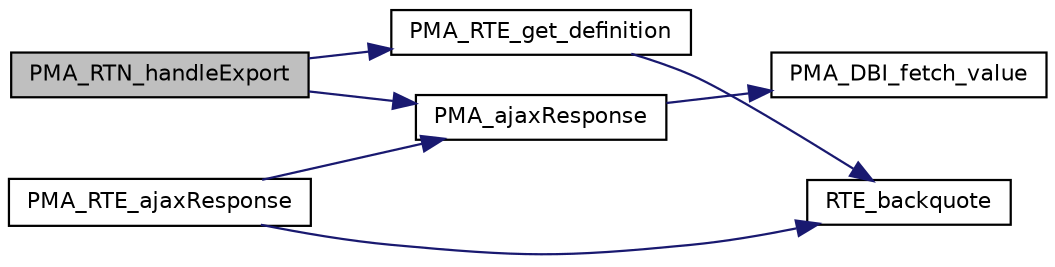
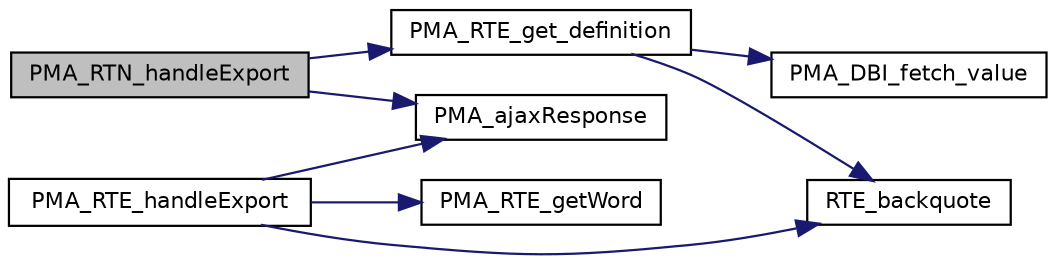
edge "PMA_ajaxResponse" -> "PMA_DBI_fetch_value": now "PMA_RTE_get_definition" -> "PMA_DBI_fetch_value"
node "PMA_RTE_ajaxResponse": label "PMA_RTE_ajaxResponse" -> "PMA_RTE_handleExport"
node "PMA_RTE_getWord": added
